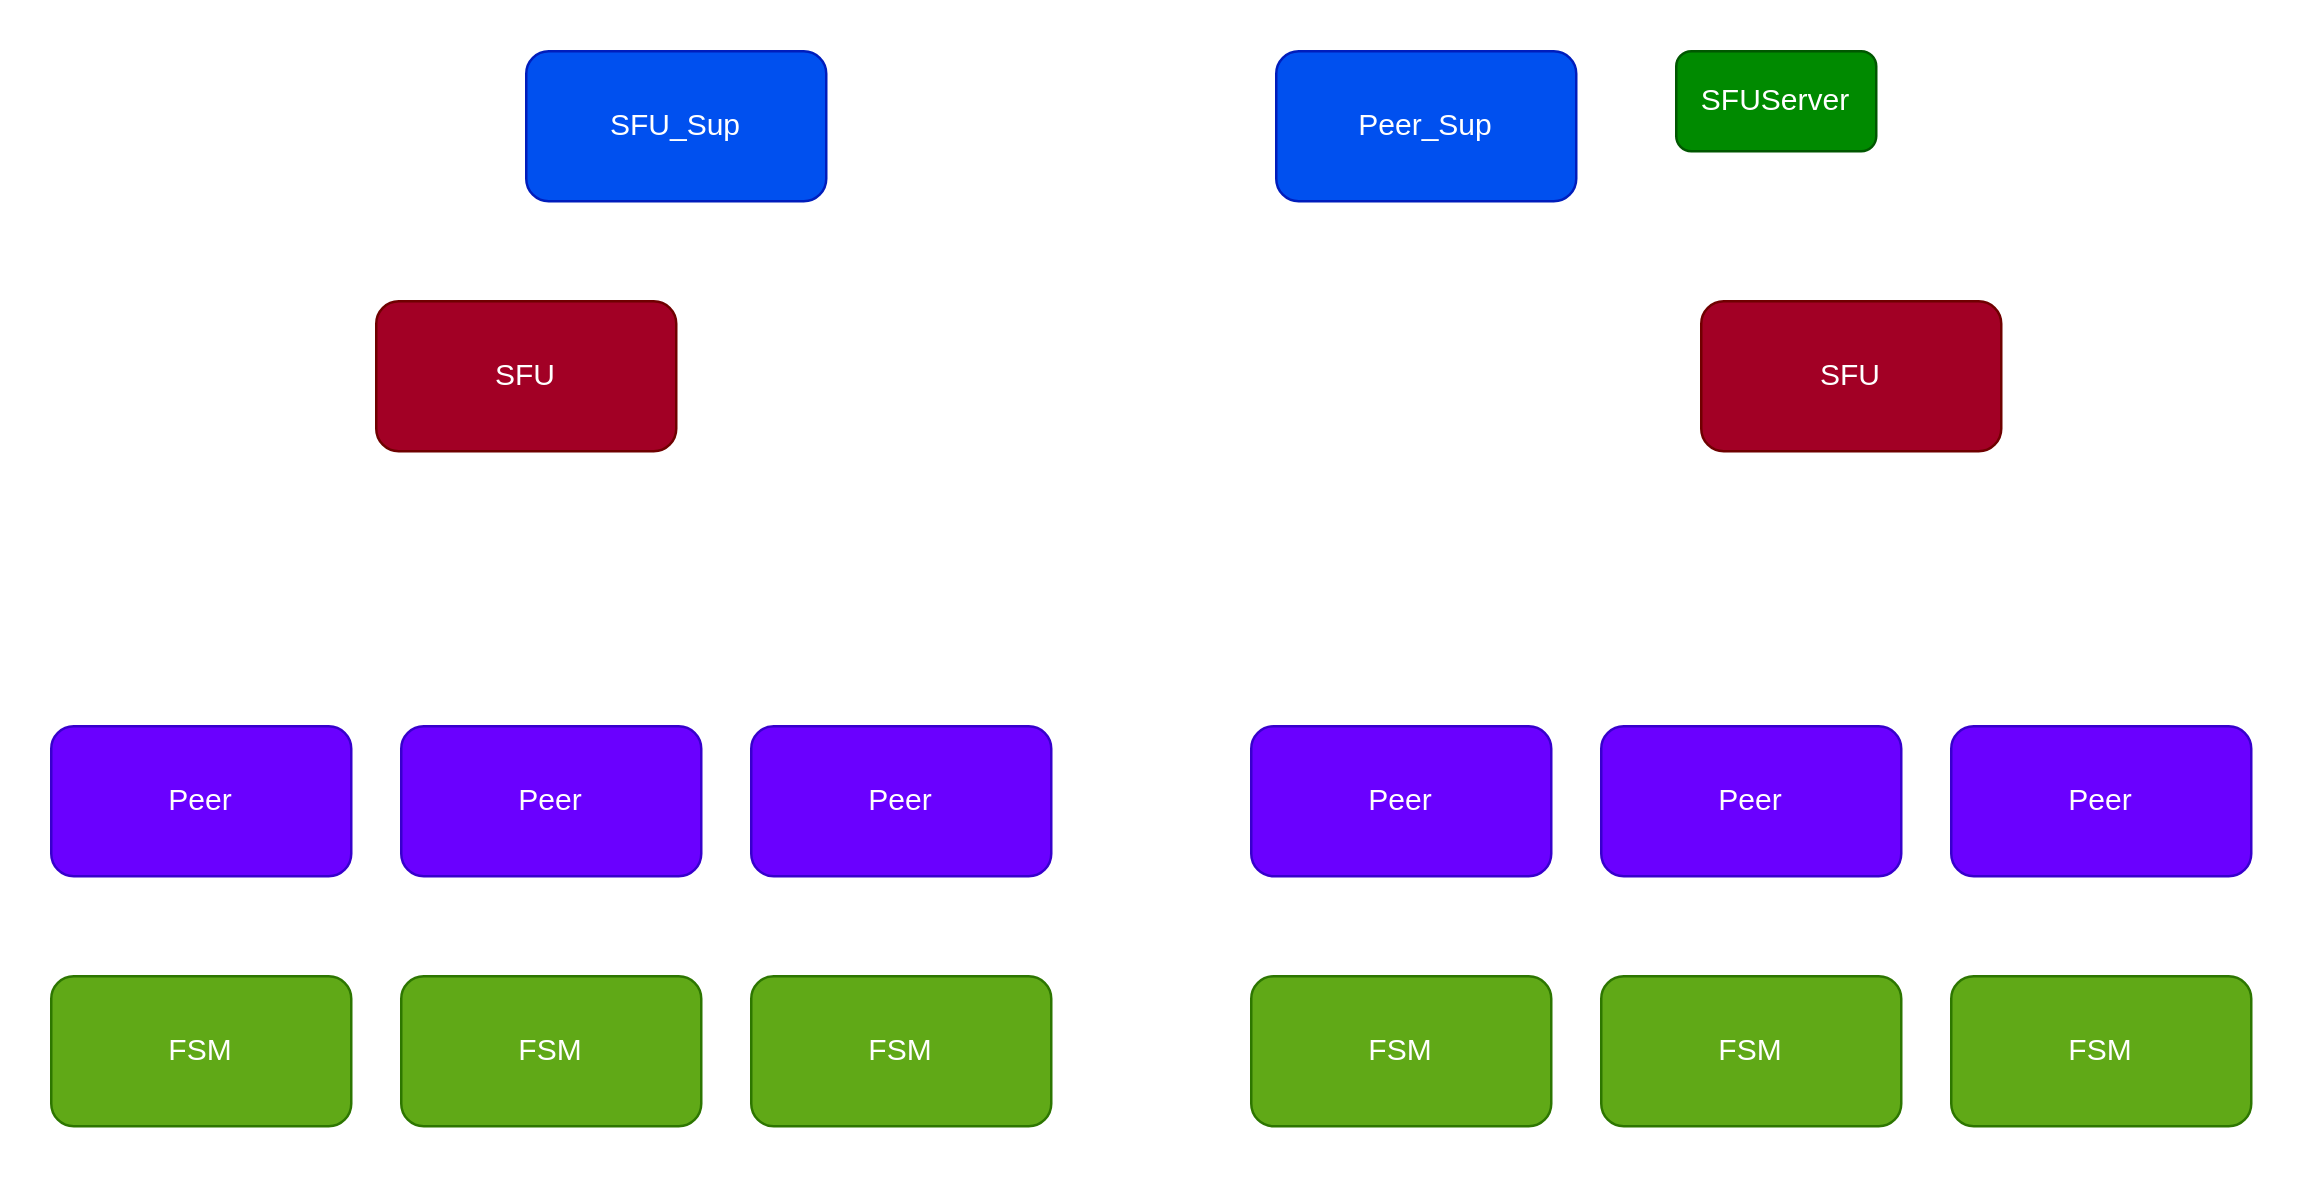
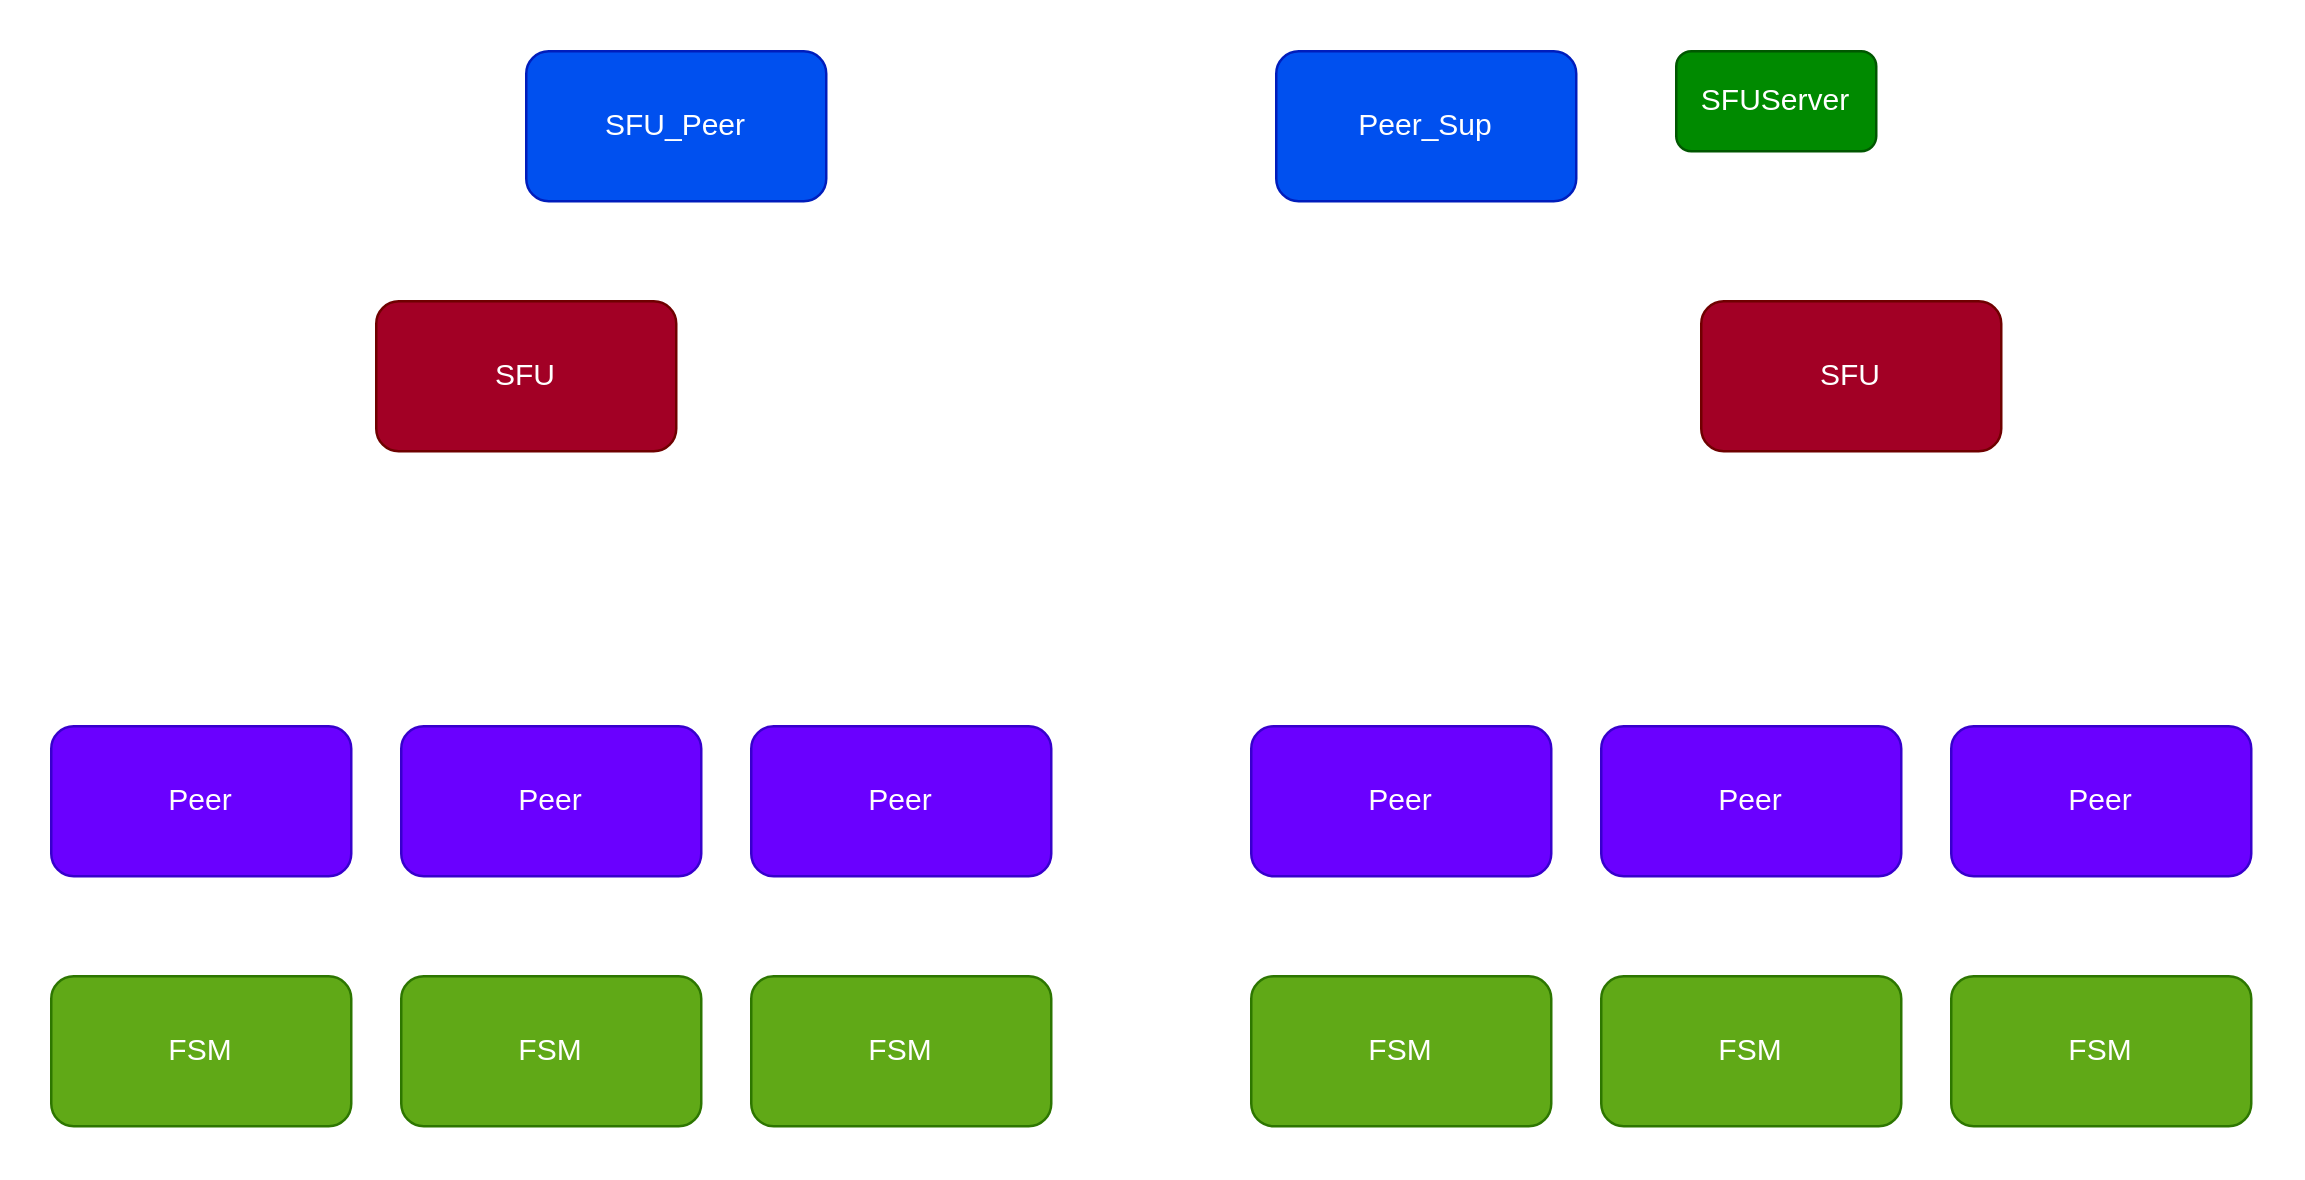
node "SFU_Sup": label "SFU_Sup" -> "SFU_Peer"
